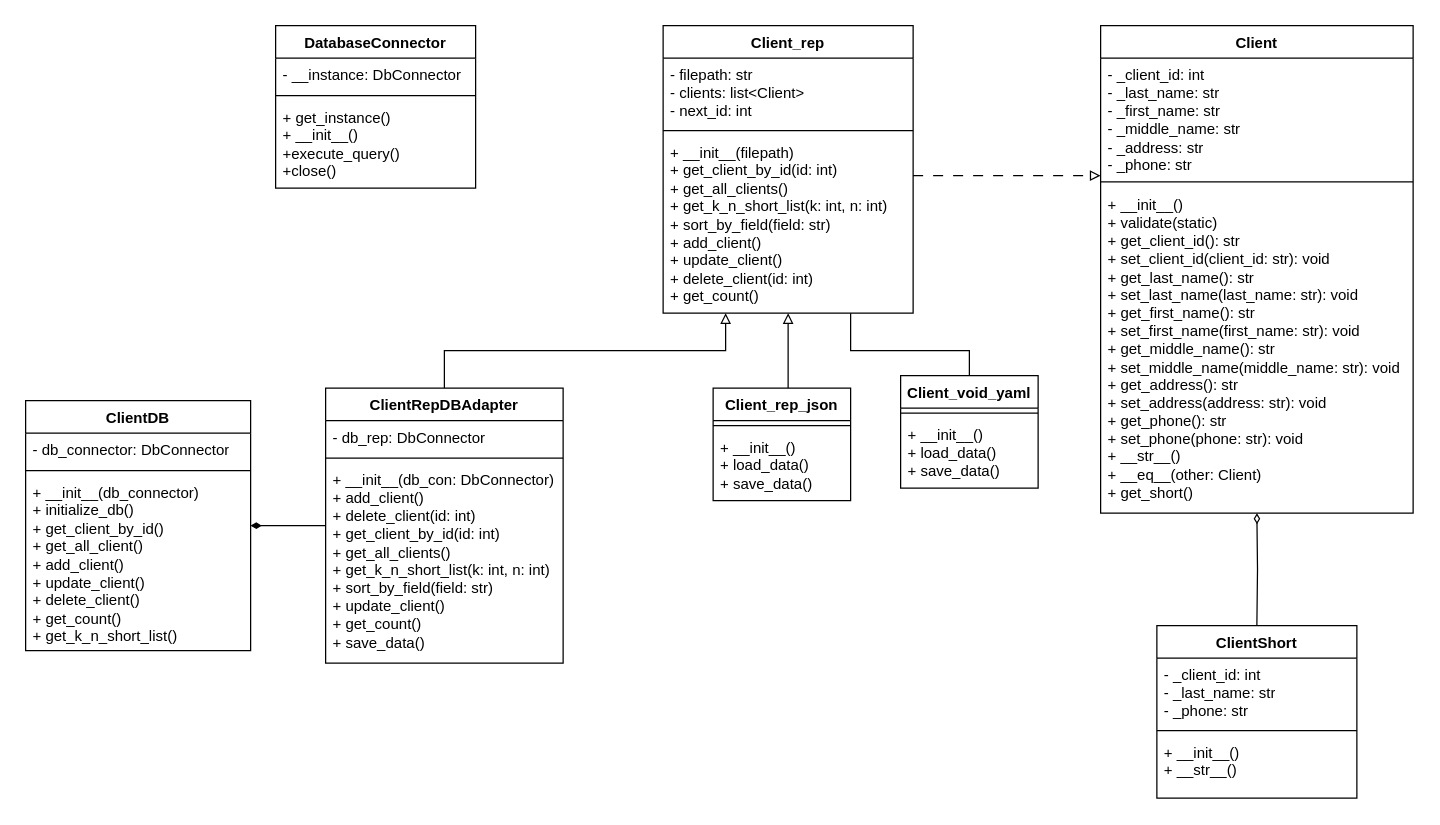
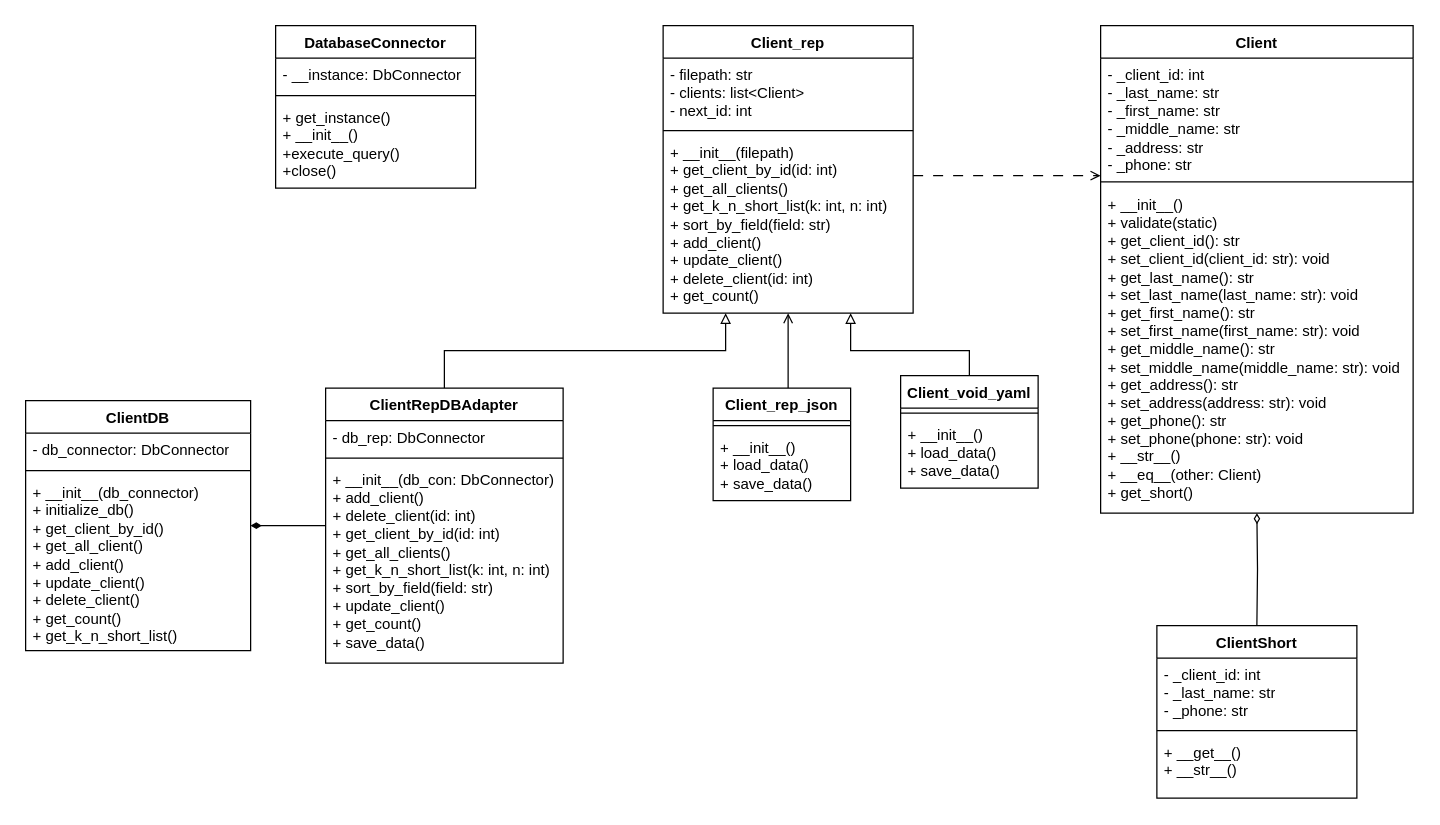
edge "Client_rep" -> "Client": arrowhead block -> open
edge "Client_rep" -- "Client_void_yaml": arrowhead none -> block
edge "Client_rep_json" -> "Client_rep": arrowhead block -> open
node "+ __init__() + __str__()": label "+ __init__() + __str__()" -> "+ __get__() + __str__()"
